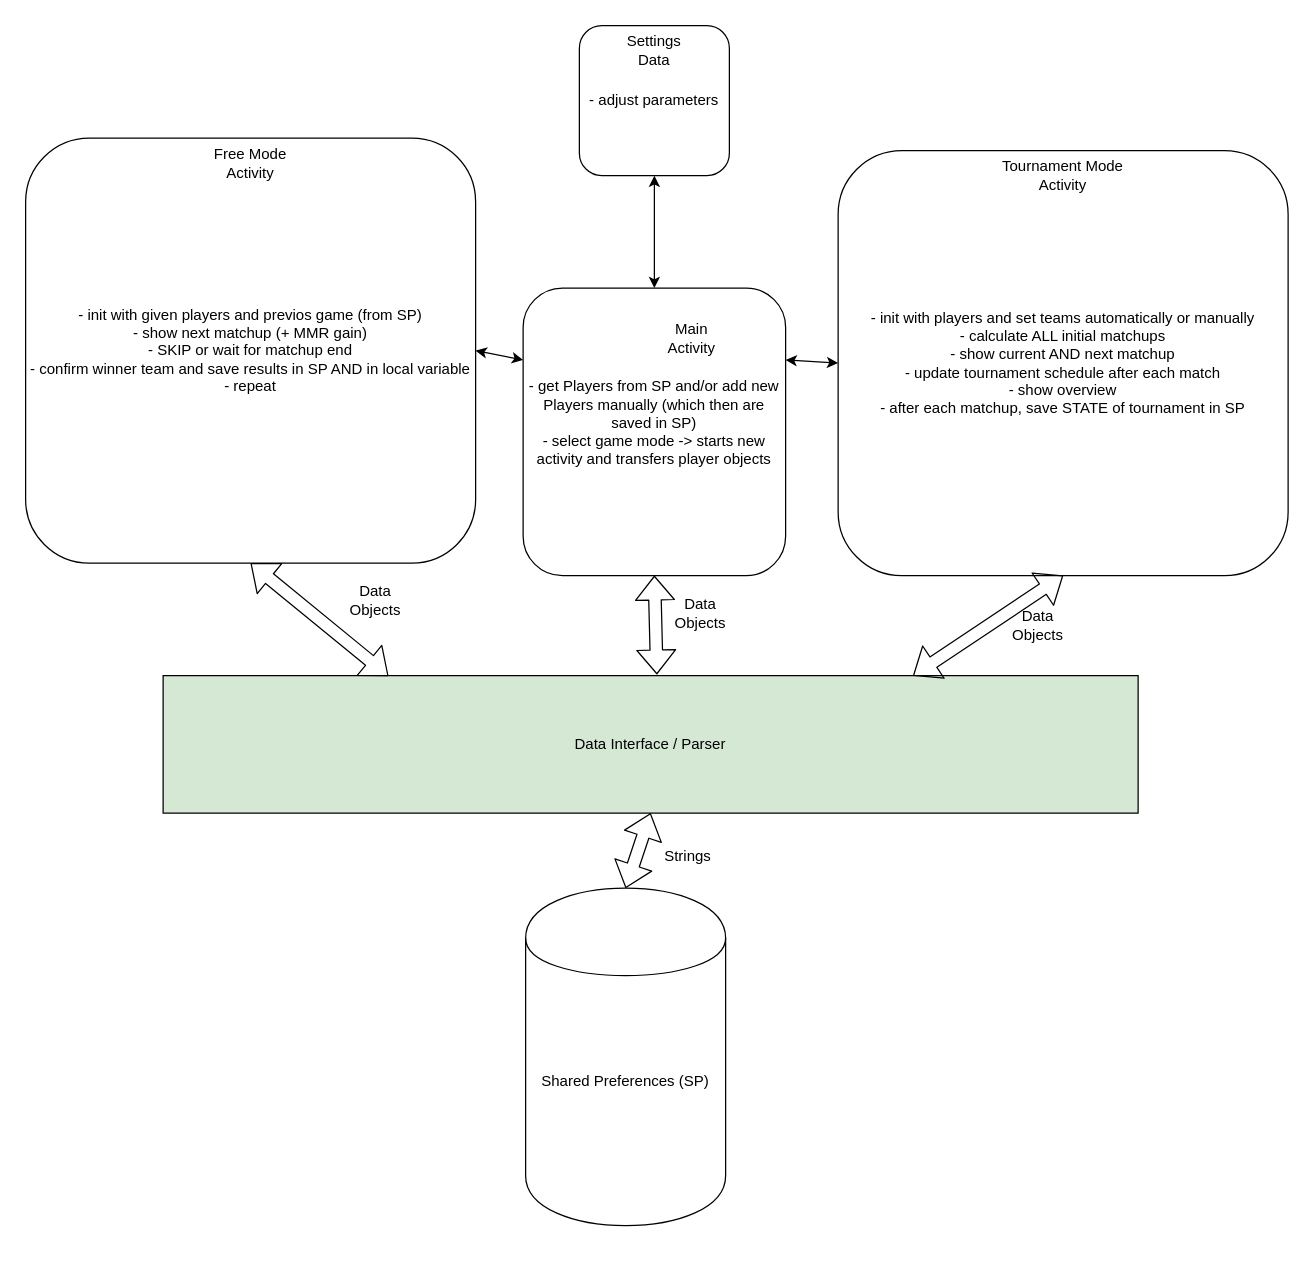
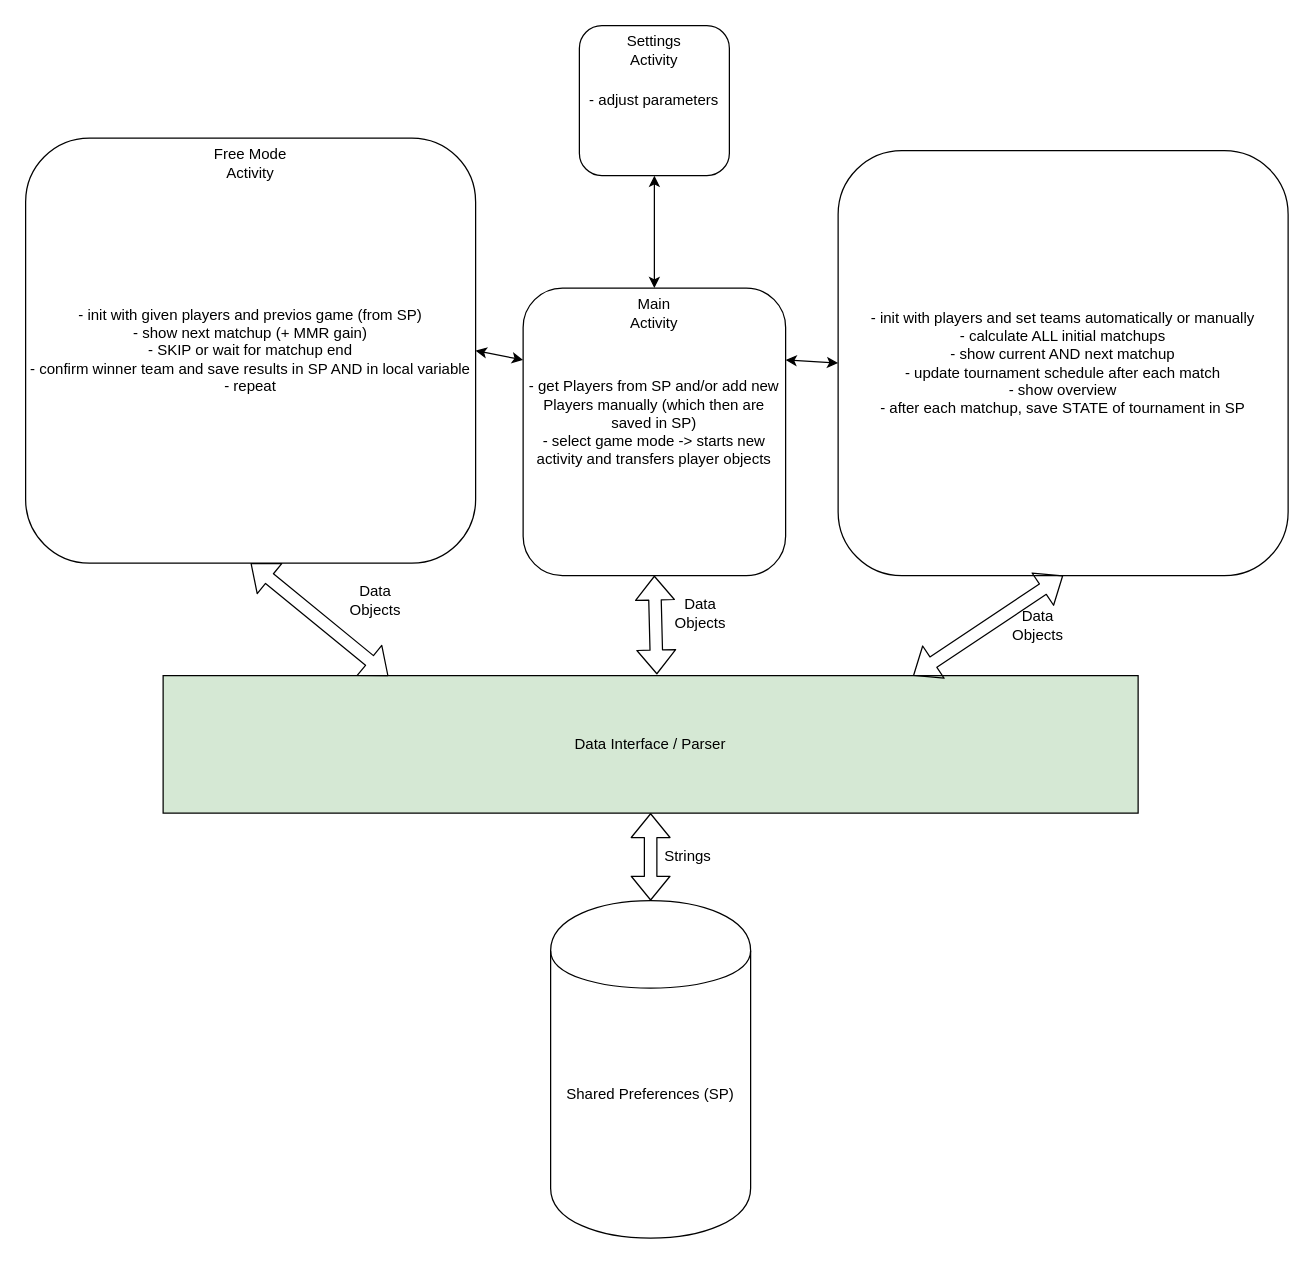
node "Settings Data": label "Settings Data" -> "Settings Activity"
node "Tournament Mode Activity": removed
node "Main Activity": moved (692, 338) -> (654, 313)
node "Shared Preferences (SP)": moved (626, 1057) -> (651, 1069)
